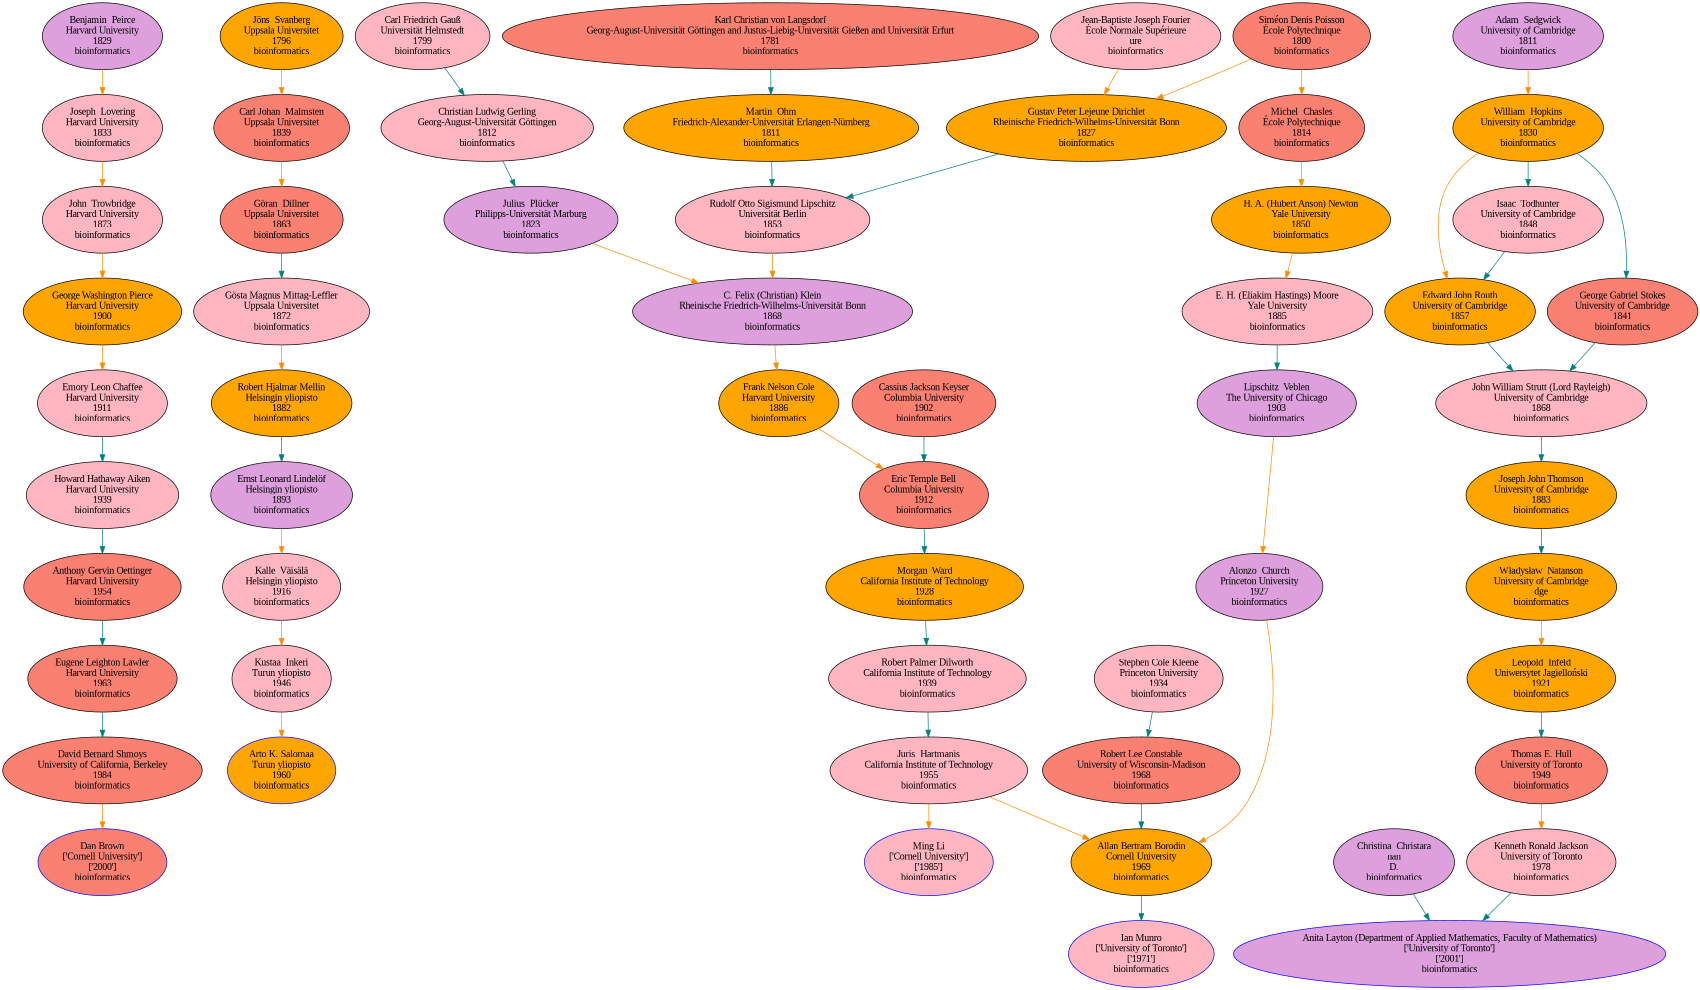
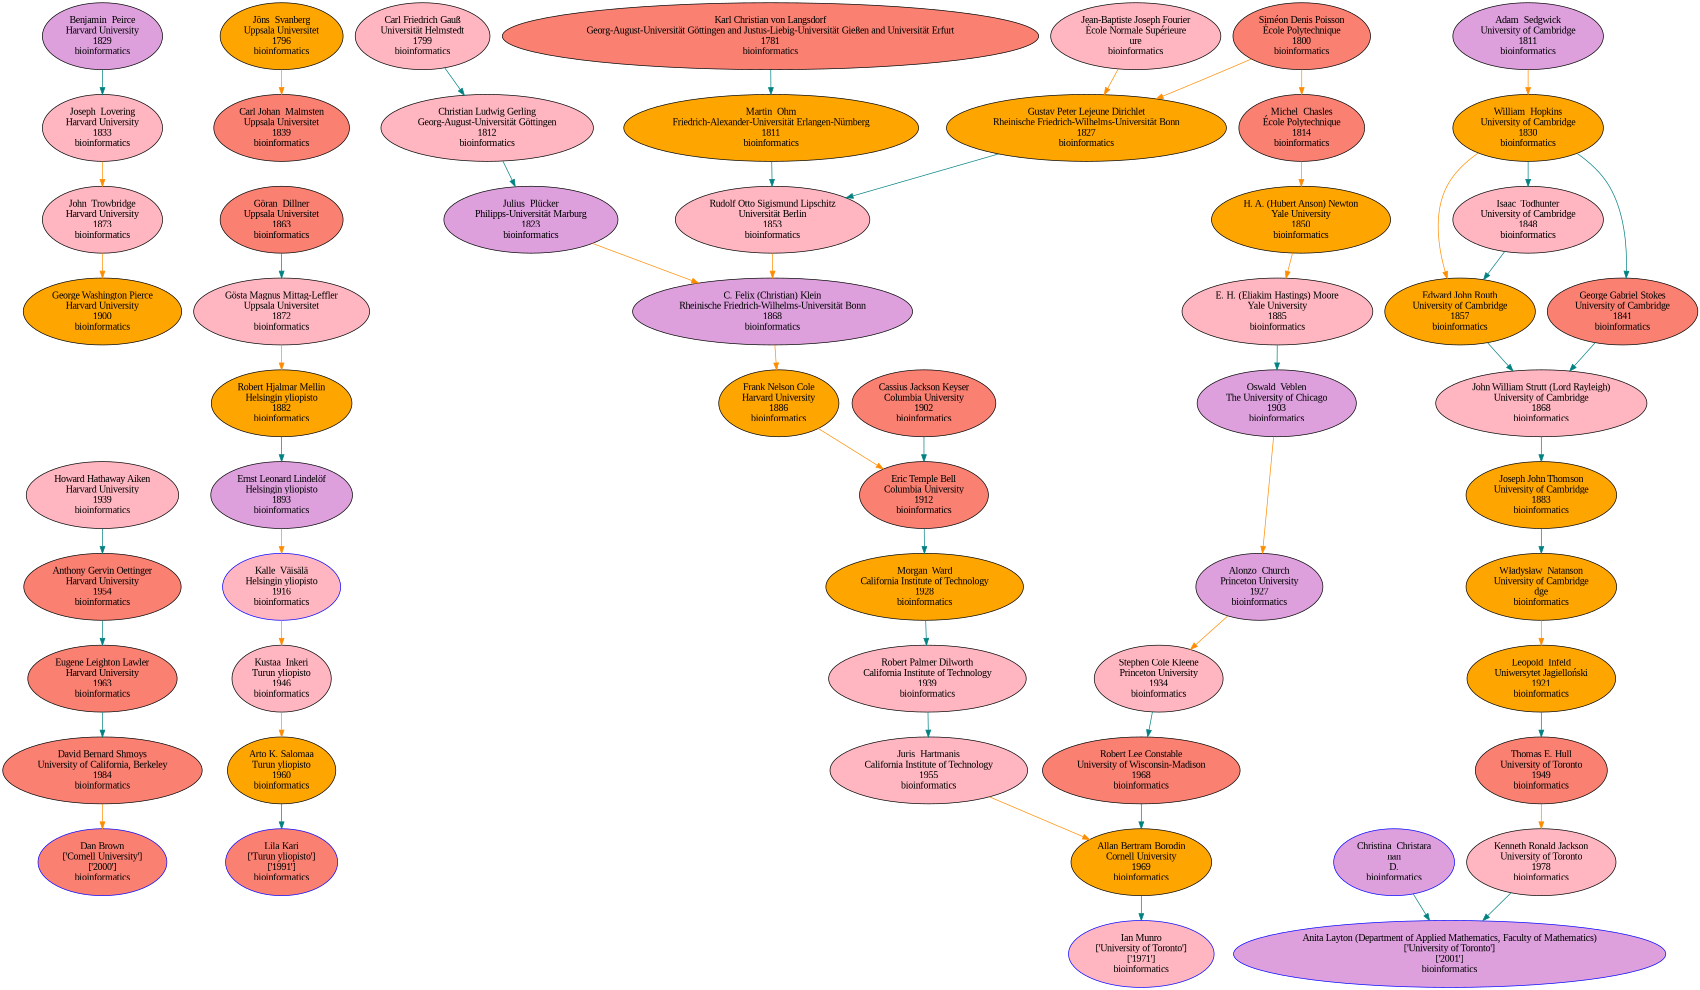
edge "Benjamin  Peirce Harvard University 1829 bioinformatics" -> "Joseph  Lovering Harvard University 1833 bioinformatics": color darkorange -> teal
edge "Carl Johan  Malmsten Uppsala Universitet 1839 bioinformatics" -> "Göran  Dillner Uppsala Universitet 1863 bioinformatics": removed
node "Emory Leon Chaffee Harvard University 1911 bioinformatics": removed
node "Lipschitz  Veblen The University of Chicago 1903 bioinformatics": label "Lipschitz  Veblen The University of Chicago 1903 bioinformatics" -> "Oswald  Veblen The University of Chicago 1903 bioinformatics"
node "Kalle  Väisälä Helsingin yliopisto 1916 bioinformatics": color black -> blue
edge "Alonzo  Church Princeton University 1927 bioinformatics" -> "Allan Bertram Borodin Cornell University 1969 bioinformatics": now "Alonzo  Church Princeton University 1927 bioinformatics" -> "Stephen Cole Kleene Princeton University 1934 bioinformatics"
node "Arto K. Salomaa Turun yliopisto 1960 bioinformatics": color blue -> black
node "Lila Kari ['Turun yliopisto'] ['1991'] bioinformatics": added
node "Ming Li ['Cornell University'] ['1985'] bioinformatics": removed
node "Christina  Christara nan D. bioinformatics": color black -> blue
